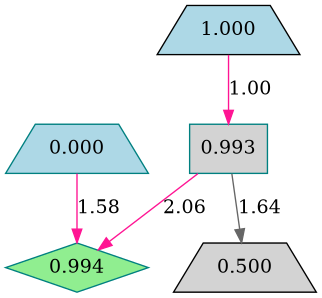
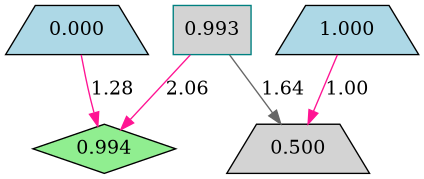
edge "1.000" -> "0.993": now "1.000" -> "0.500"
node "0.000": color teal -> black
edge "0.000" -> "0.994": label "1.58" -> "1.28"
node "0.994": color teal -> black
